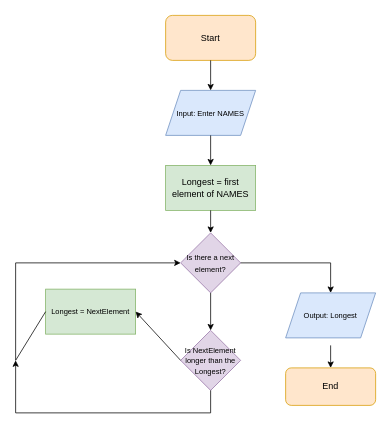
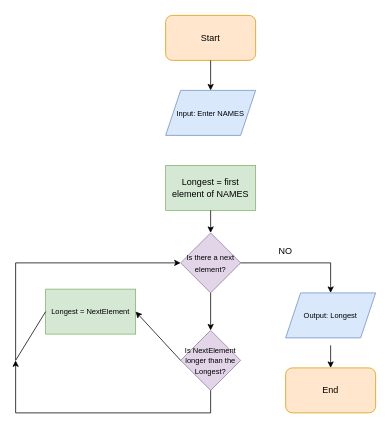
edge "Input: Enter NAMES" -> "Longest = first element of NAMES": removed
node "NO": added
node "End": size 90x38 -> 90x45
